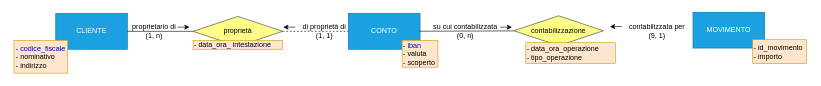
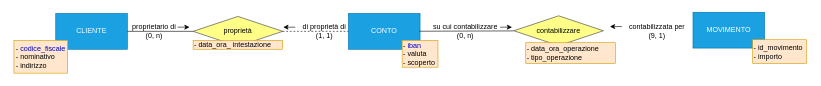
node "su cui contabilizzata (0, n)": label "su cui contabilizzata (0, n)" -> "su cui contabilizzare (0, n)"
node "contabilizzazione": label "contabilizzazione" -> "contabilizzare"
node "proprietario di (1, n)": label "proprietario di (1, n)" -> "proprietario di (0, n)"
